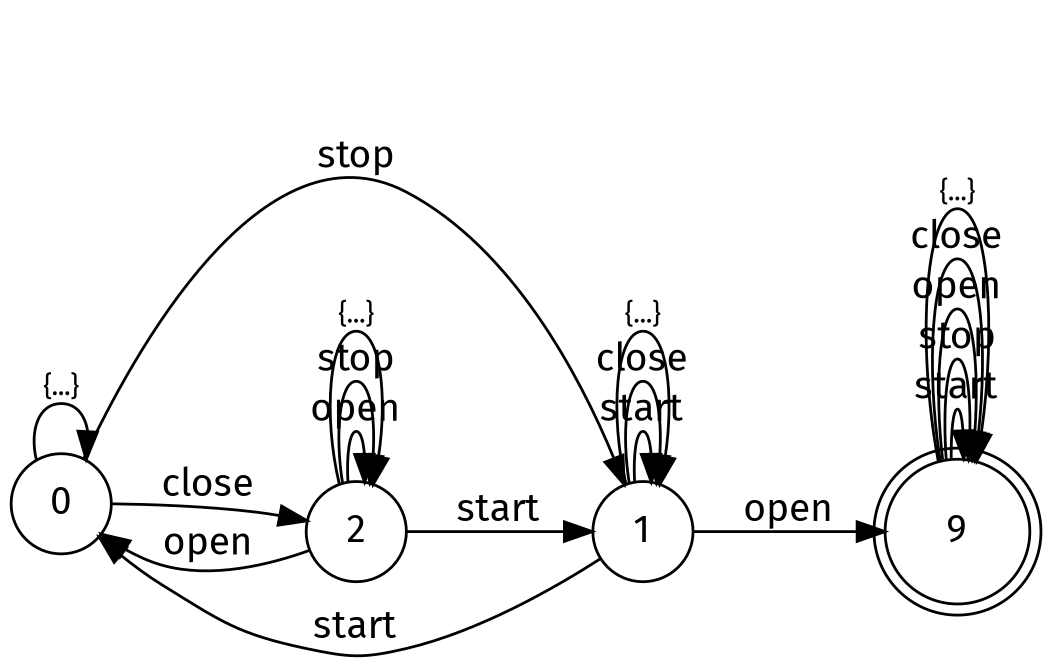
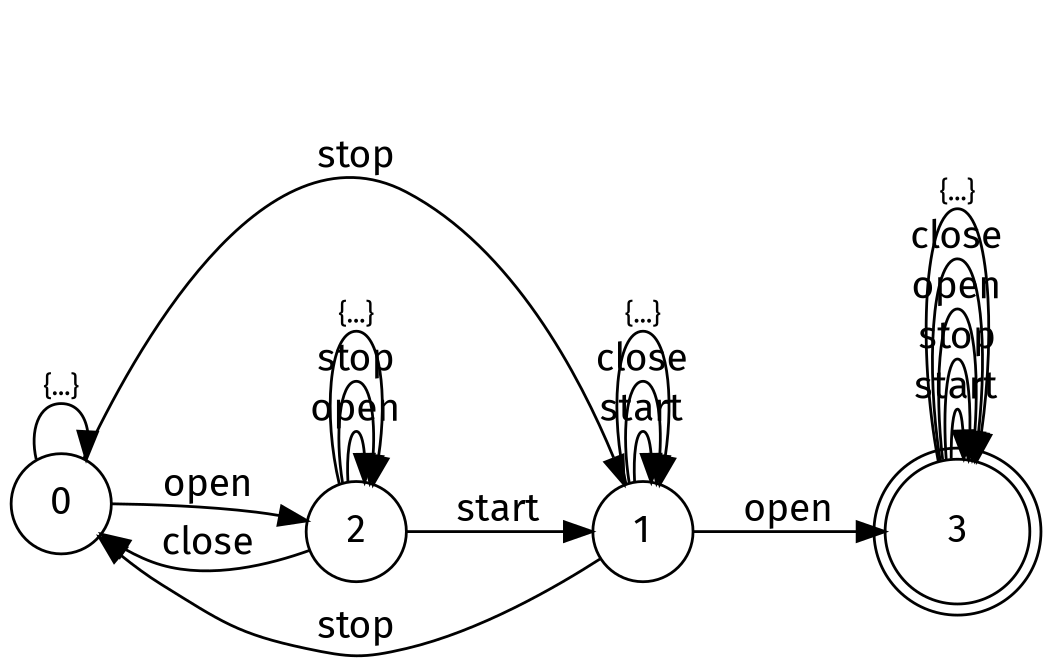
edge "0" -> "2": label "close" -> "open"
node "9": label "9" -> "3"
edge "2" -> "0": label "open" -> "close"
edge "1" -> "0": label "start" -> "stop"
